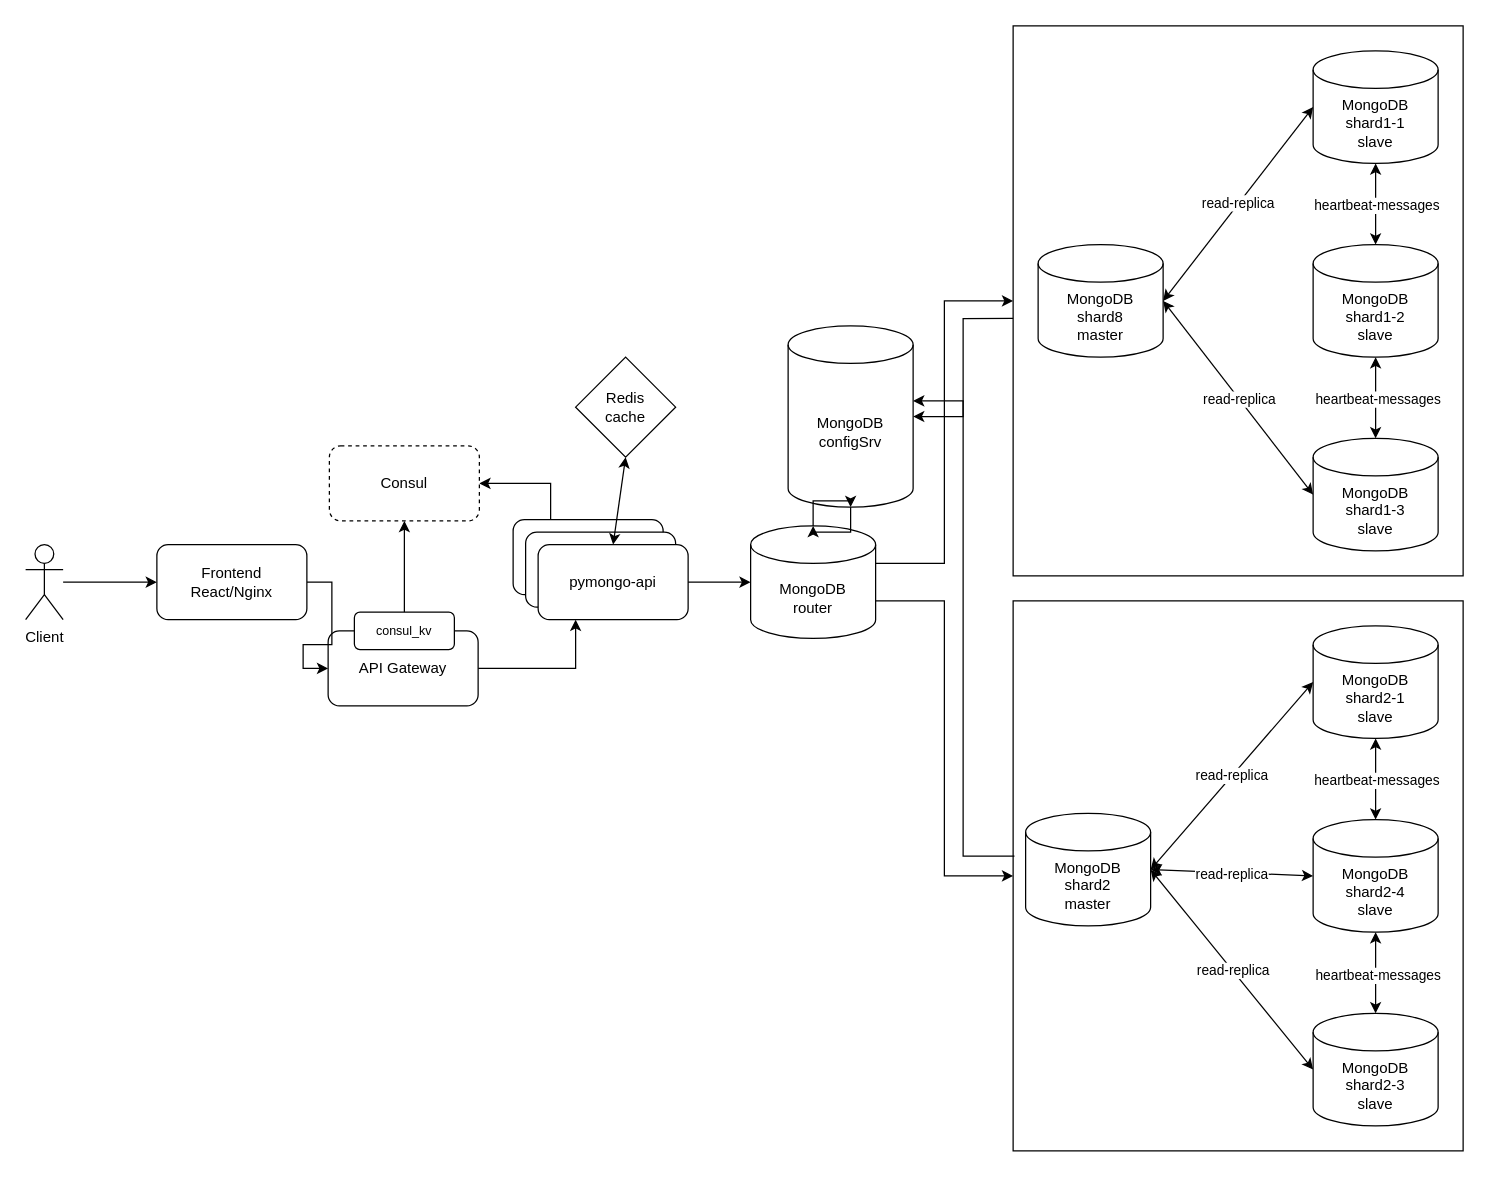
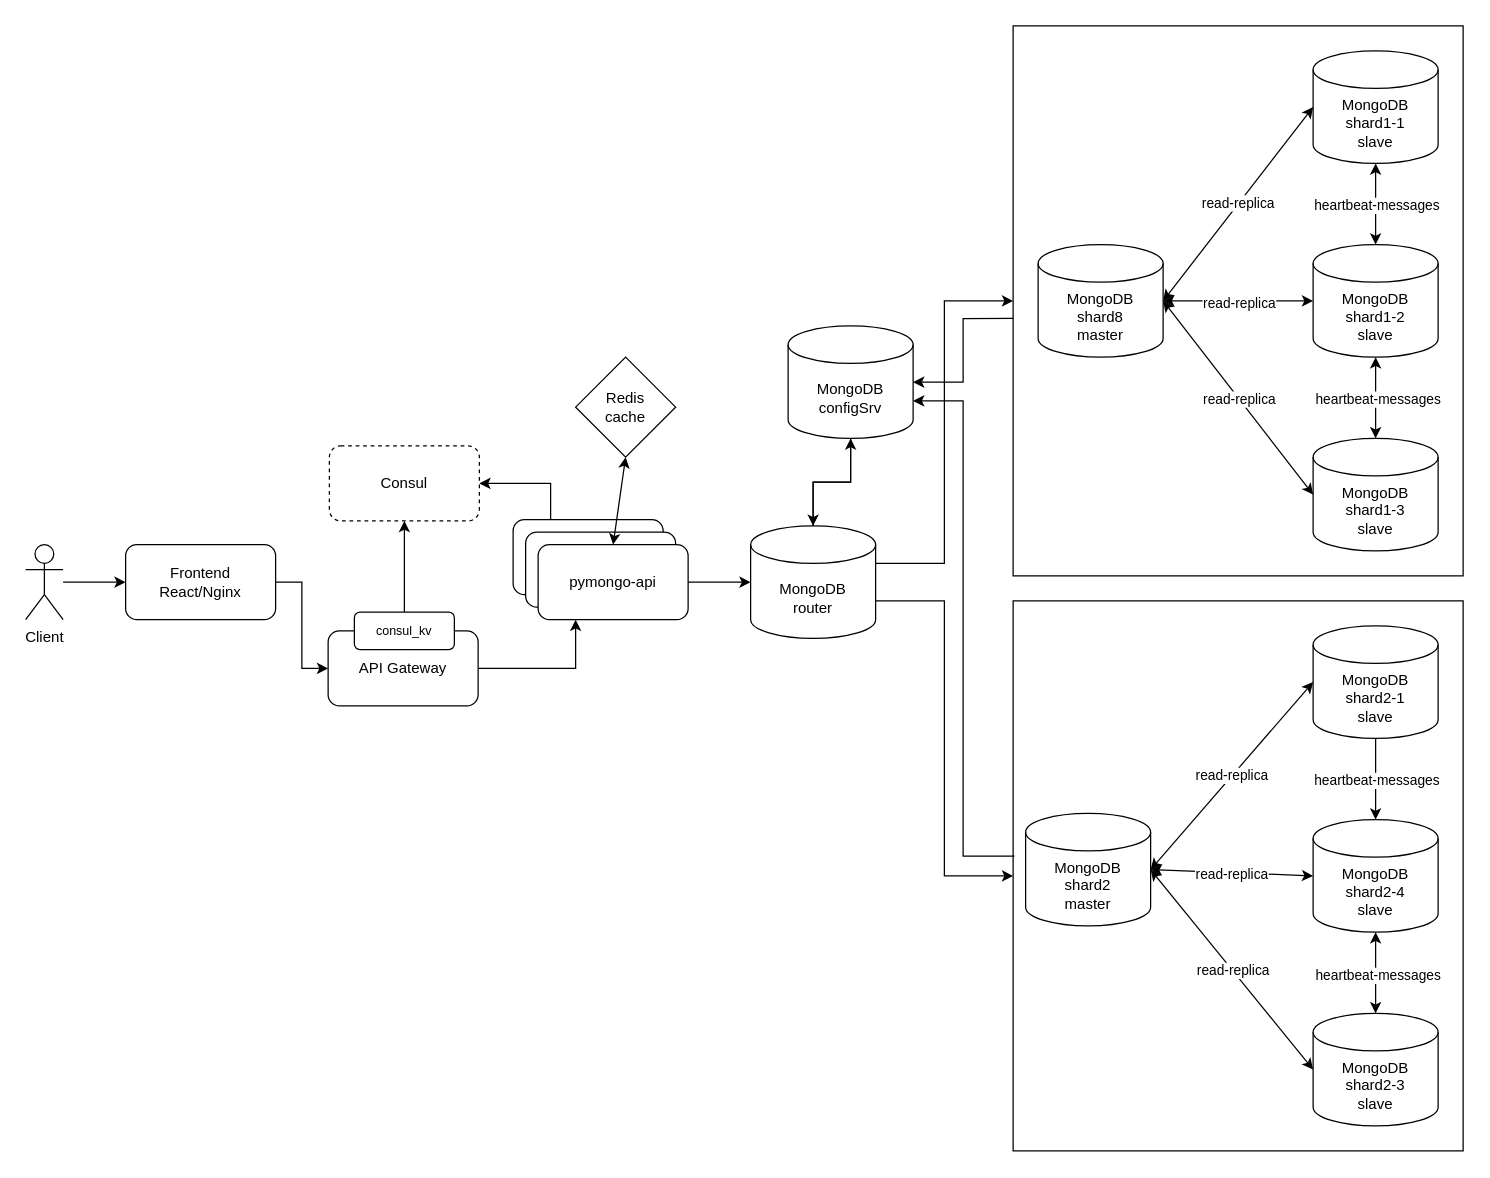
edge "MongoDB shard8 master" -- "MongoDB shard1-2 slave": added, label "read-replica"
node "MongoDB configSrv": size 125x181 -> 125x113
node "Frontend React/Nginx": moved (232, 582) -> (201, 582)
edge "MongoDB shard2-1 slave" -- "MongoDB shard2-4 slave": arrowhead classic -> none
